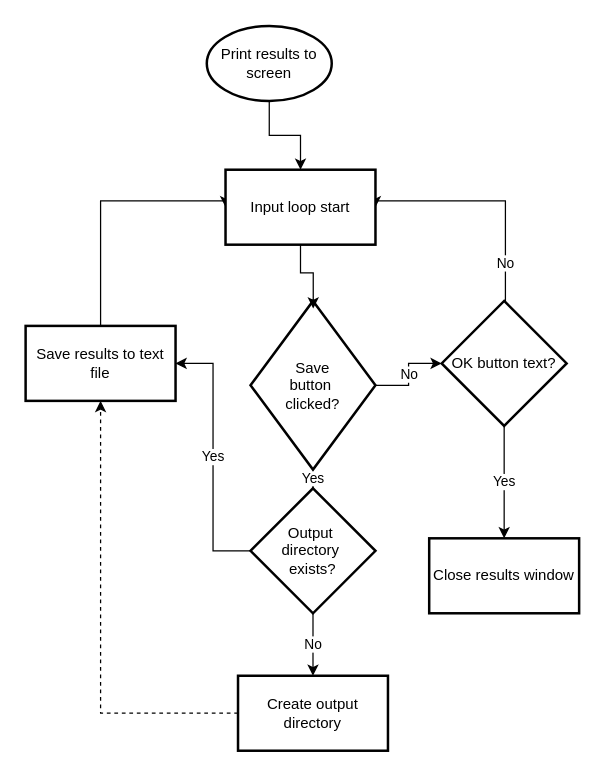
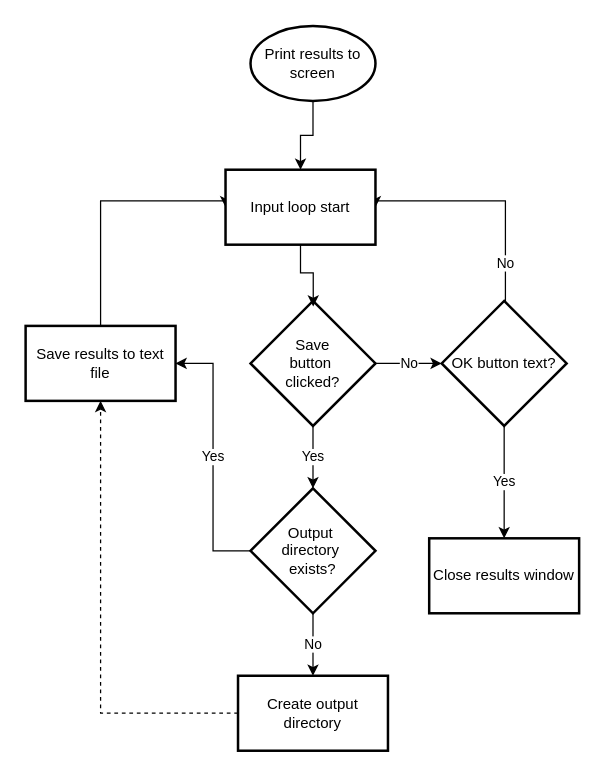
node "Print results to screen": moved (269, 63) -> (313, 63)
node "Save button clicked?": size 125x169 -> 125x125
